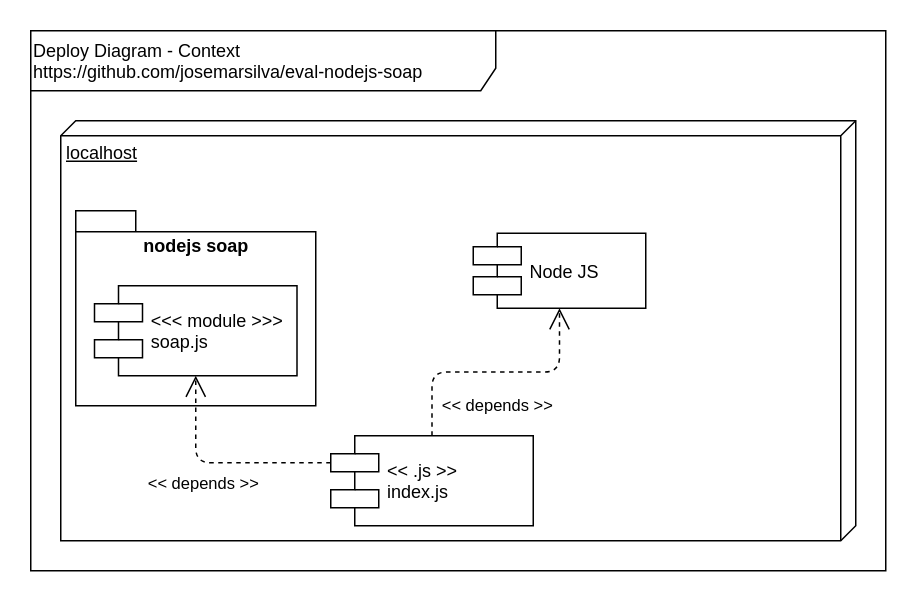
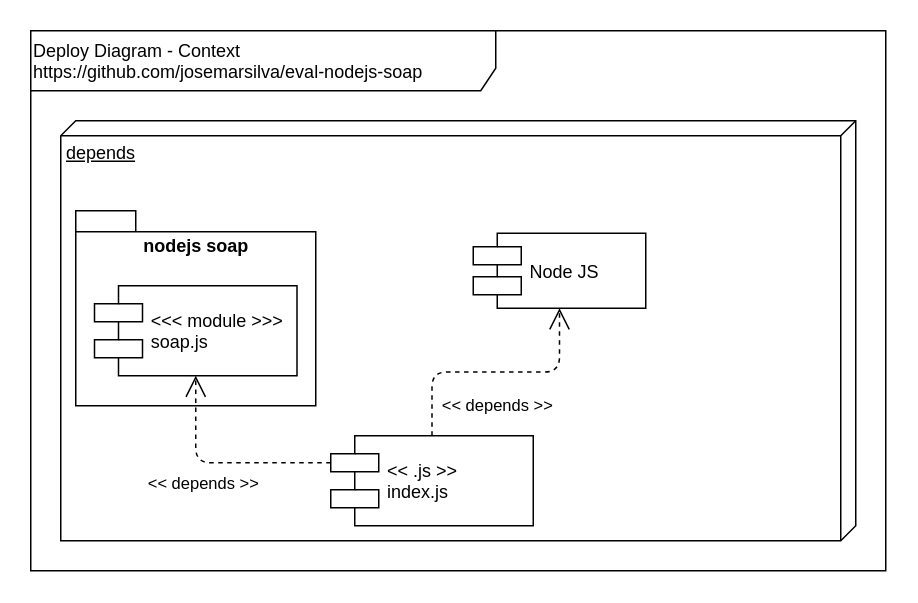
node "localhost": label "localhost" -> "depends"
